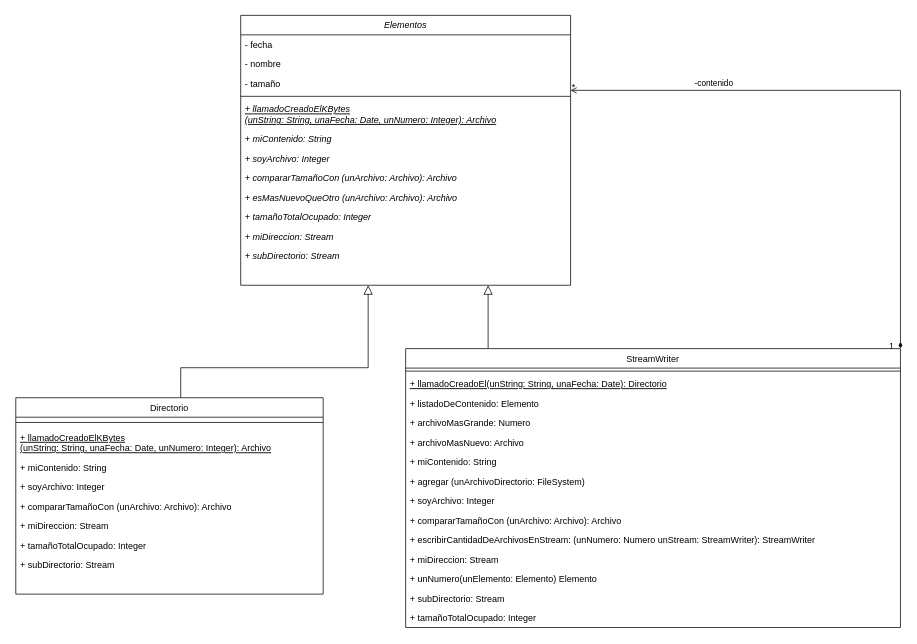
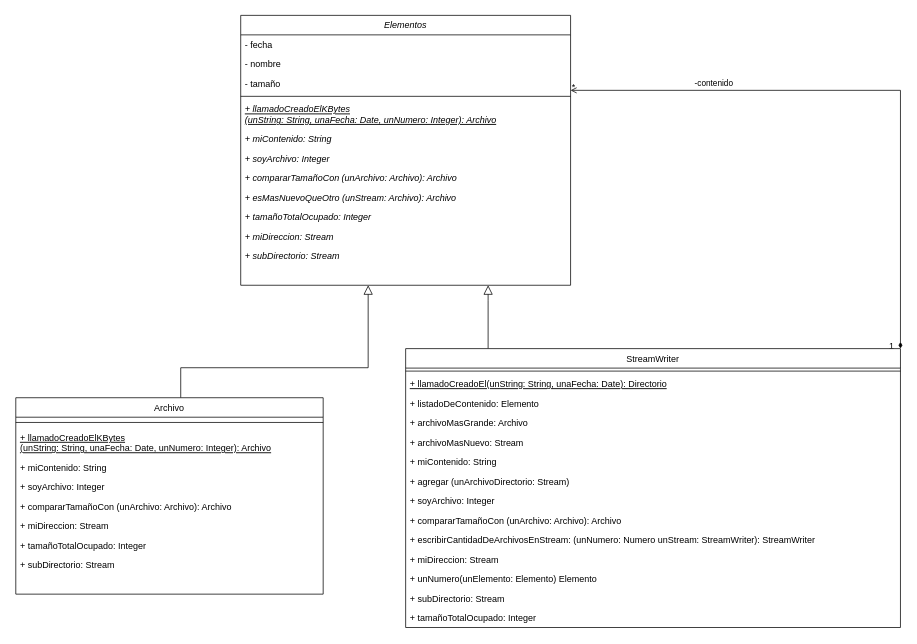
node "+ esMasNuevoQueOtro (unArchivo: Archivo): Archivo": label "+ esMasNuevoQueOtro (unArchivo: Archivo): Archivo" -> "+ esMasNuevoQueOtro (unStream: Archivo): Archivo"
node "Directorio": label "Directorio" -> "Archivo"
node "+ archivoMasGrande: Numero": label "+ archivoMasGrande: Numero" -> "+ archivoMasGrande: Archivo"
node "+ archivoMasNuevo: Archivo": label "+ archivoMasNuevo: Archivo" -> "+ archivoMasNuevo: Stream"
node "+ agregar (unArchivoDirectorio: FileSystem)": label "+ agregar (unArchivoDirectorio: FileSystem)" -> "+ agregar (unArchivoDirectorio: Stream)"
